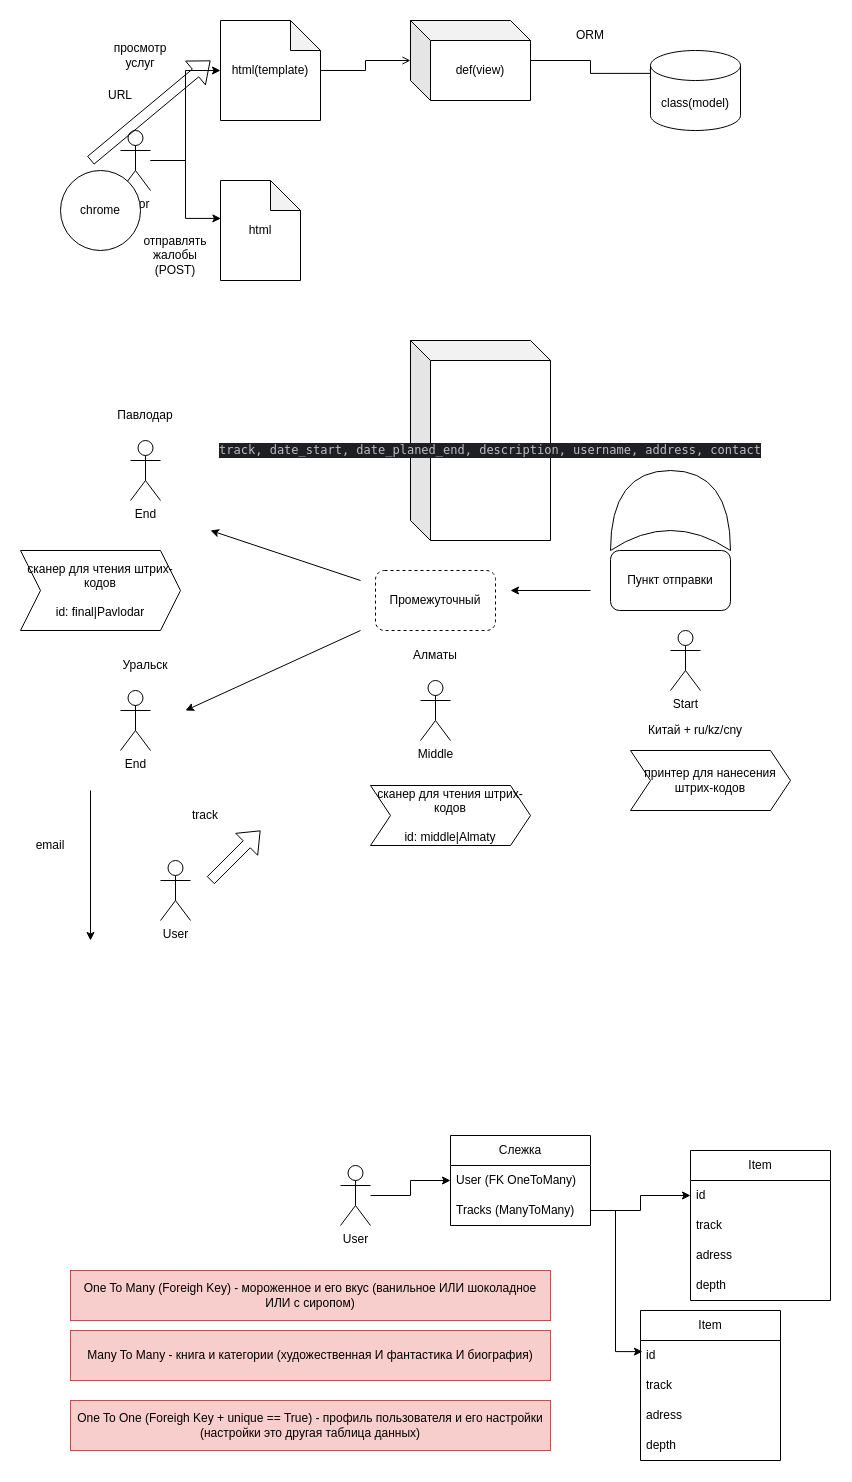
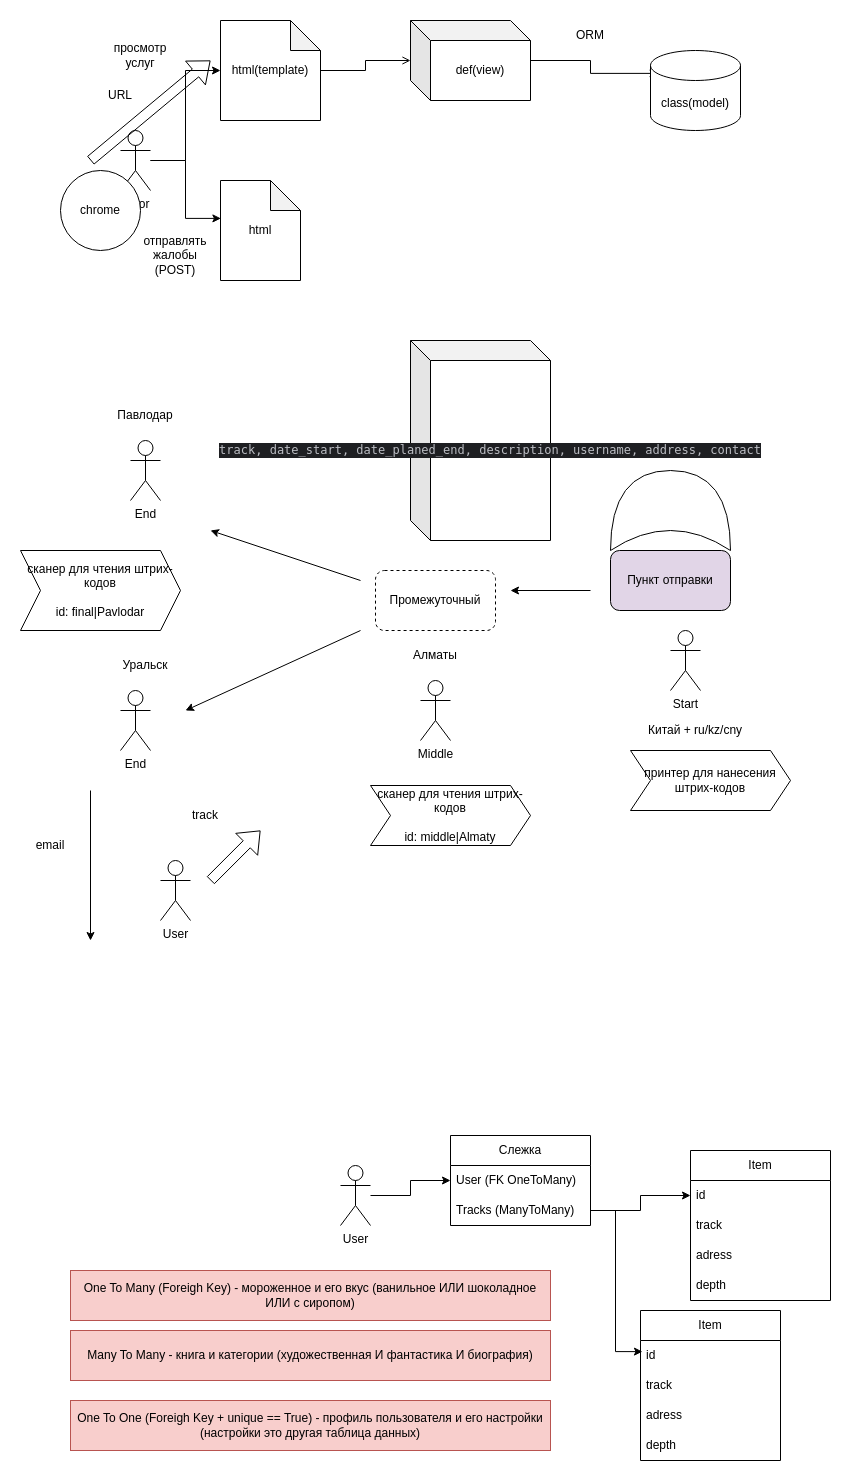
node "Пункт отправки": fillcolor #ffffff -> #e1d5e7
